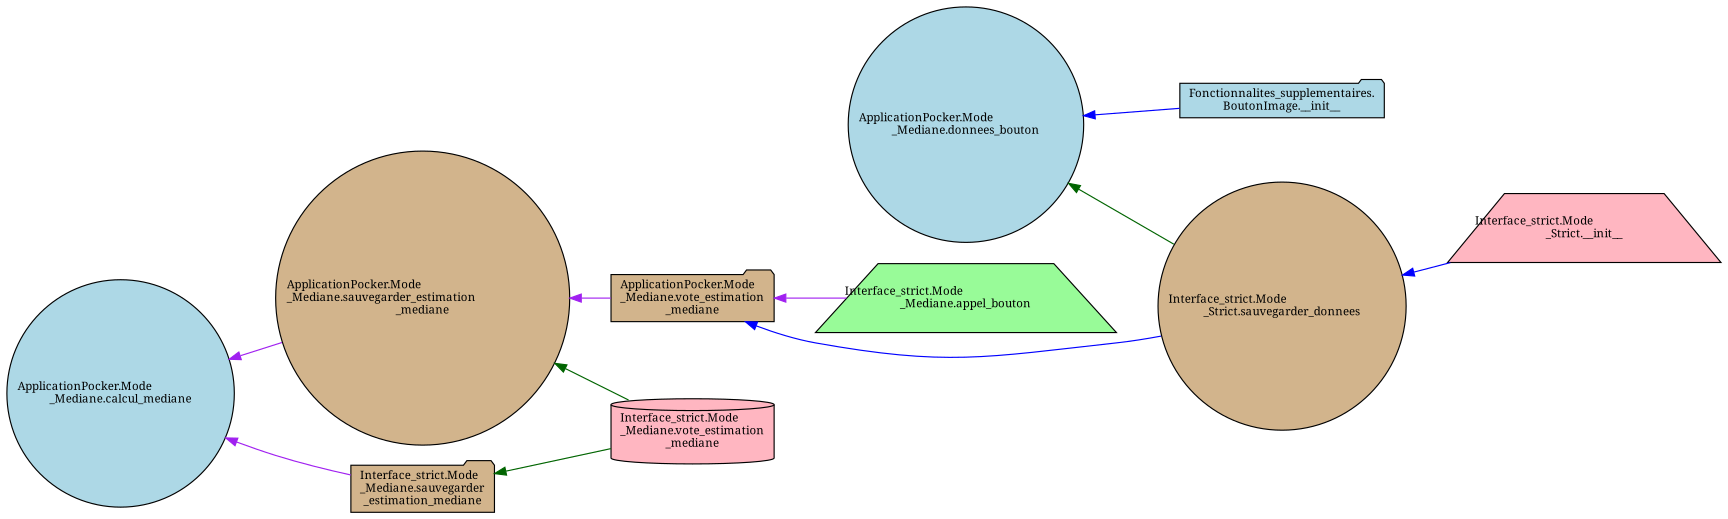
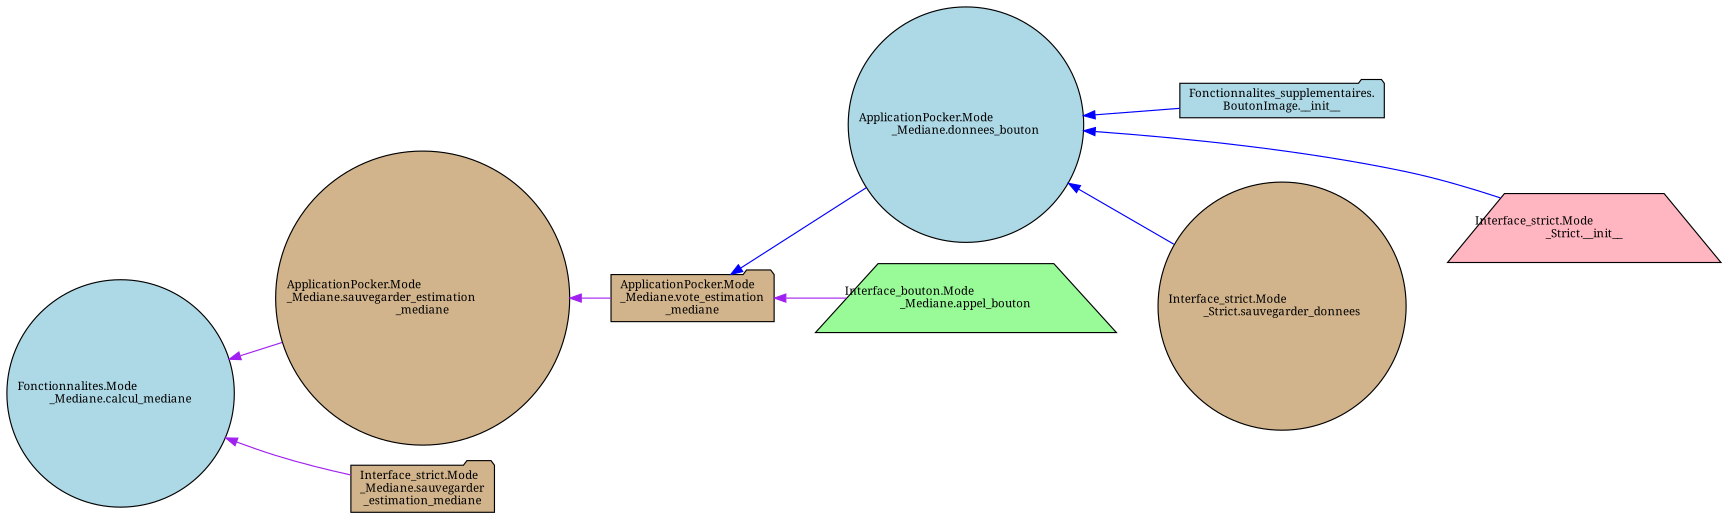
edge "Interface_strict.Mode _Strict.sauvegarder_donnees" -> "ApplicationPocker.Mode _Mediane.donnees_bouton": color darkgreen -> blue
edge "Interface_strict.Mode _Strict.__init__" -> "Interface_strict.Mode _Strict.sauvegarder_donnees": now "Interface_strict.Mode _Strict.__init__" -> "ApplicationPocker.Mode _Mediane.donnees_bouton"
node "Interface_strict.Mode _Mediane.appel_bouton": label "Interface_strict.Mode _Mediane.appel_bouton" -> "Interface_bouton.Mode _Mediane.appel_bouton"
edge "Interface_strict.Mode _Strict.sauvegarder_donnees" -> "ApplicationPocker.Mode _Mediane.vote_estimation _mediane": now "ApplicationPocker.Mode _Mediane.donnees_bouton" -> "ApplicationPocker.Mode _Mediane.vote_estimation _mediane"
node "ApplicationPocker.Mode _Mediane.calcul_mediane": label "ApplicationPocker.Mode _Mediane.calcul_mediane" -> "Fonctionnalites.Mode _Mediane.calcul_mediane"
node "Interface_strict.Mode _Mediane.vote_estimation _mediane": removed
